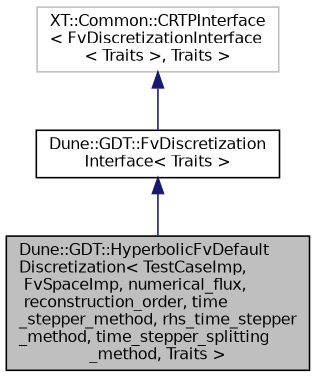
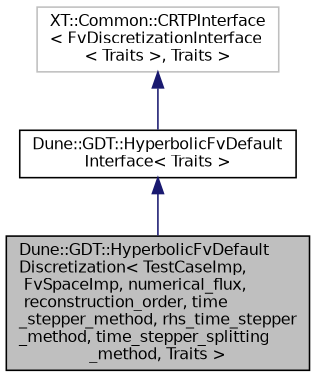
node "Dune::GDT::FvDiscretization Interface< Traits >": label "Dune::GDT::FvDiscretization Interface< Traits >" -> "Dune::GDT::HyperbolicFvDefault Interface< Traits >"
